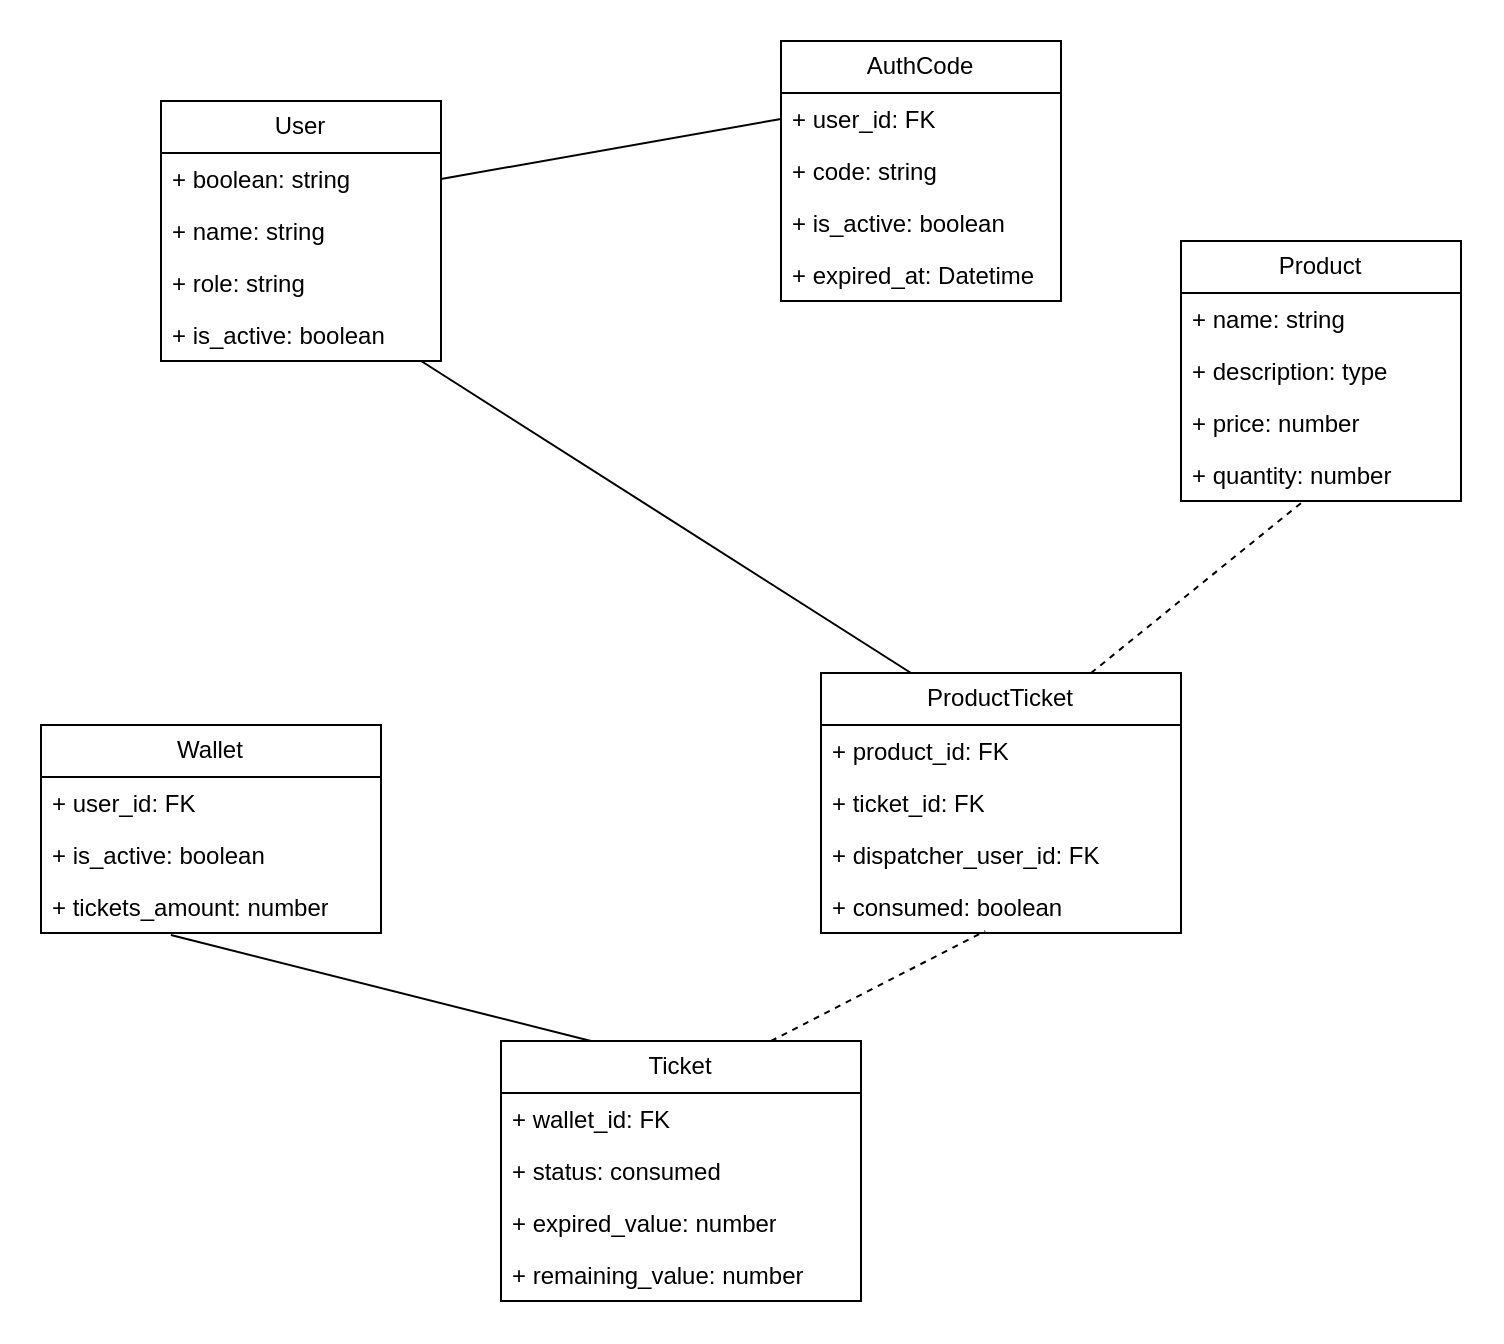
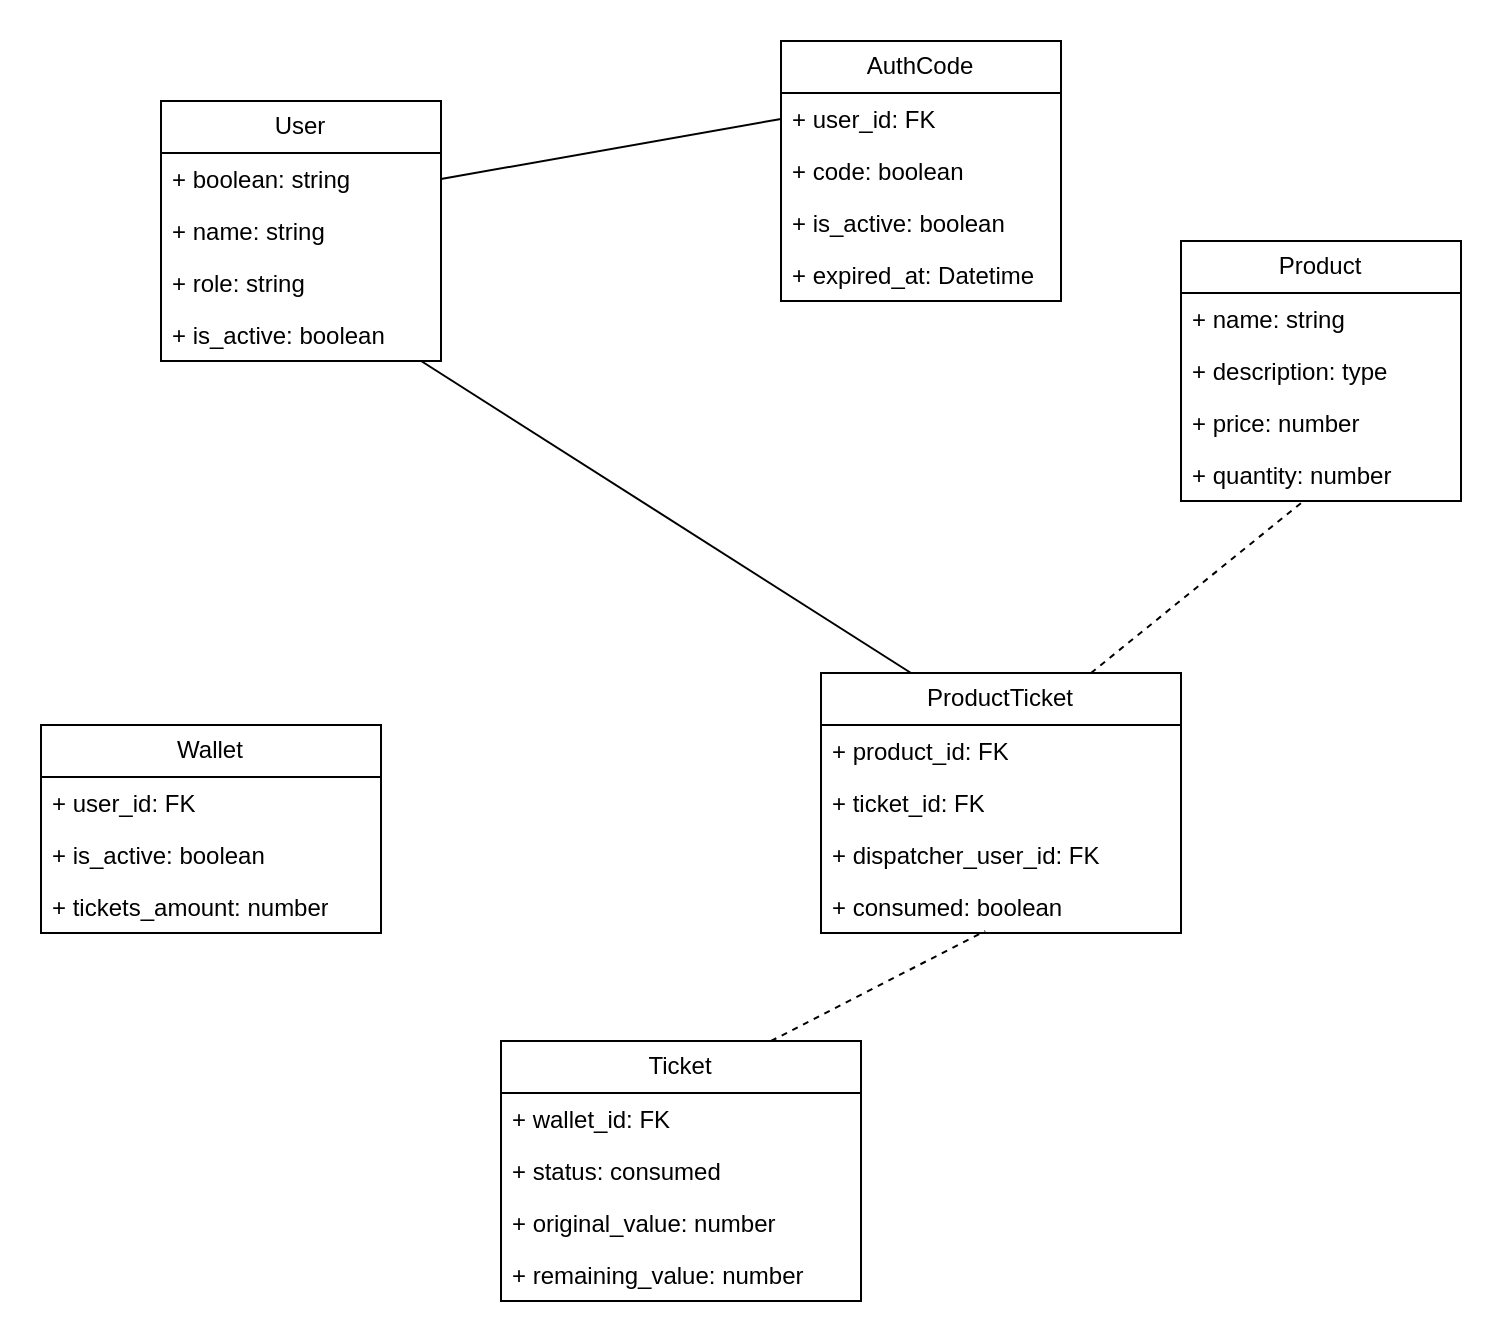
node "+ code: string": label "+ code: string" -> "+ code: boolean"
edge "+ tickets_amount: number" -- "Ticket": removed
node "+ expired_value: number": label "+ expired_value: number" -> "+ original_value: number"
